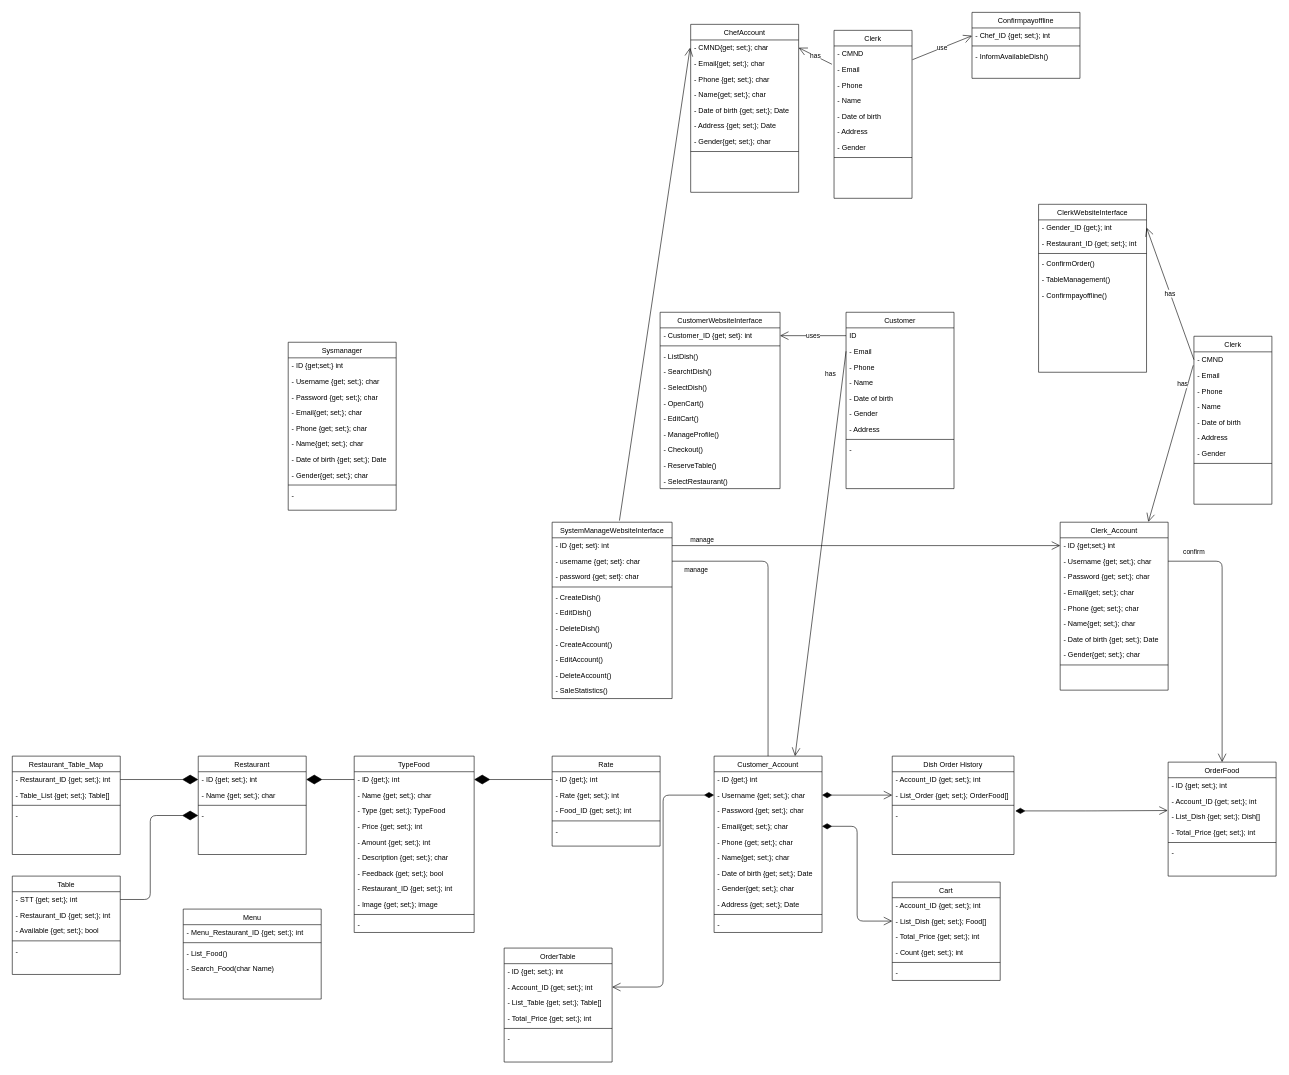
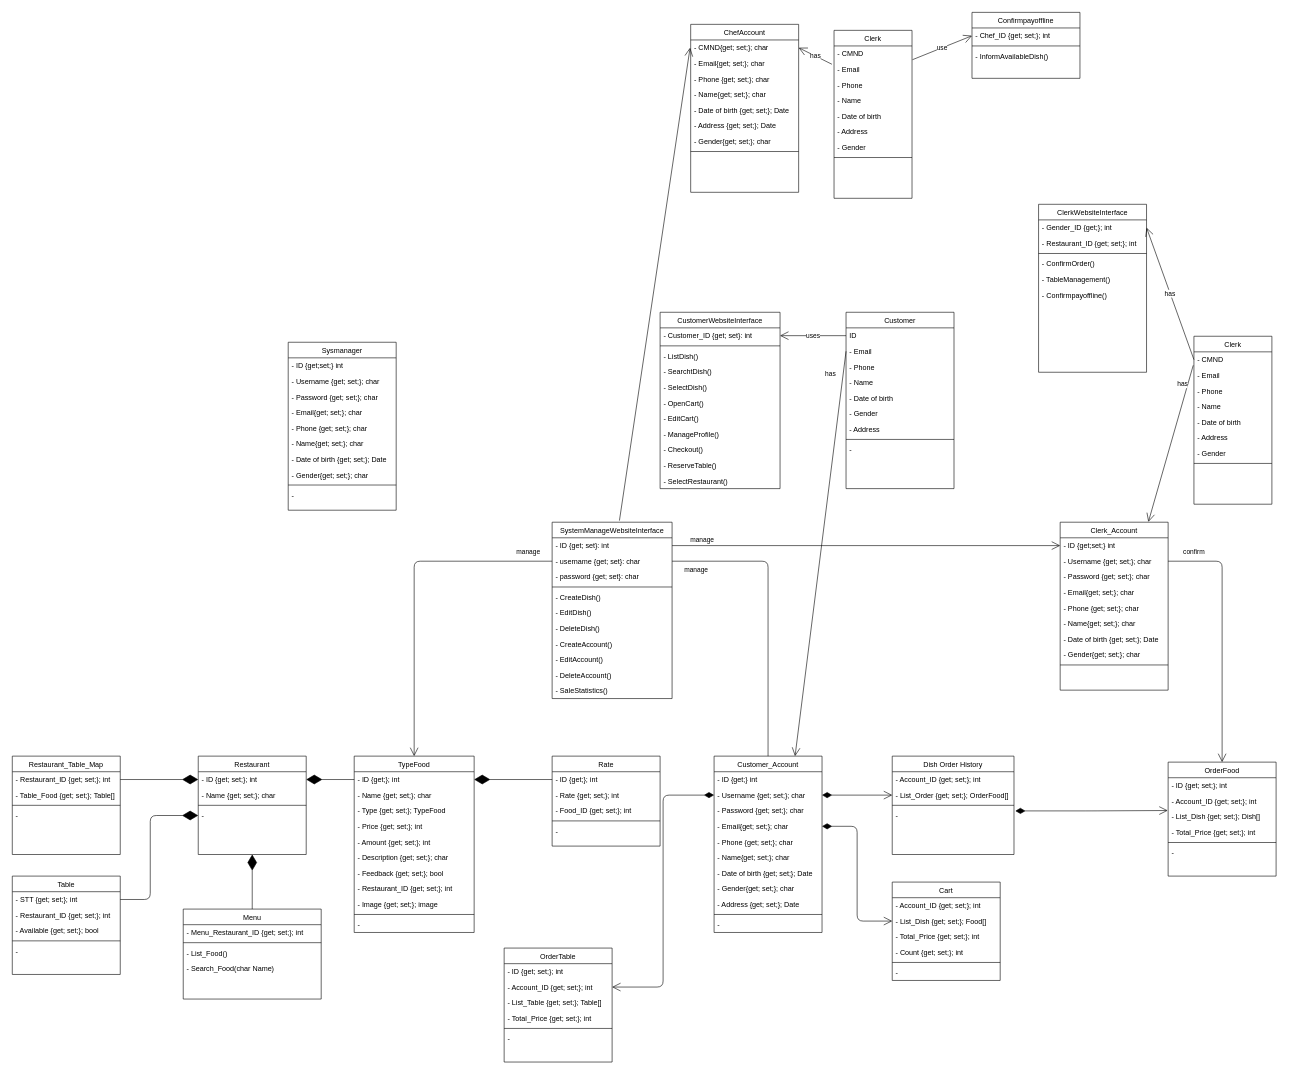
edge "- username {get; set}: char" -> "TypeFood": added, label "manage"
node "- Table_List {get; set;}; Table[]": label "- Table_List {get; set;}; Table[]" -> "- Table_Food {get; set;}; Table[]"
edge "Menu" -> "Restaurant": added
